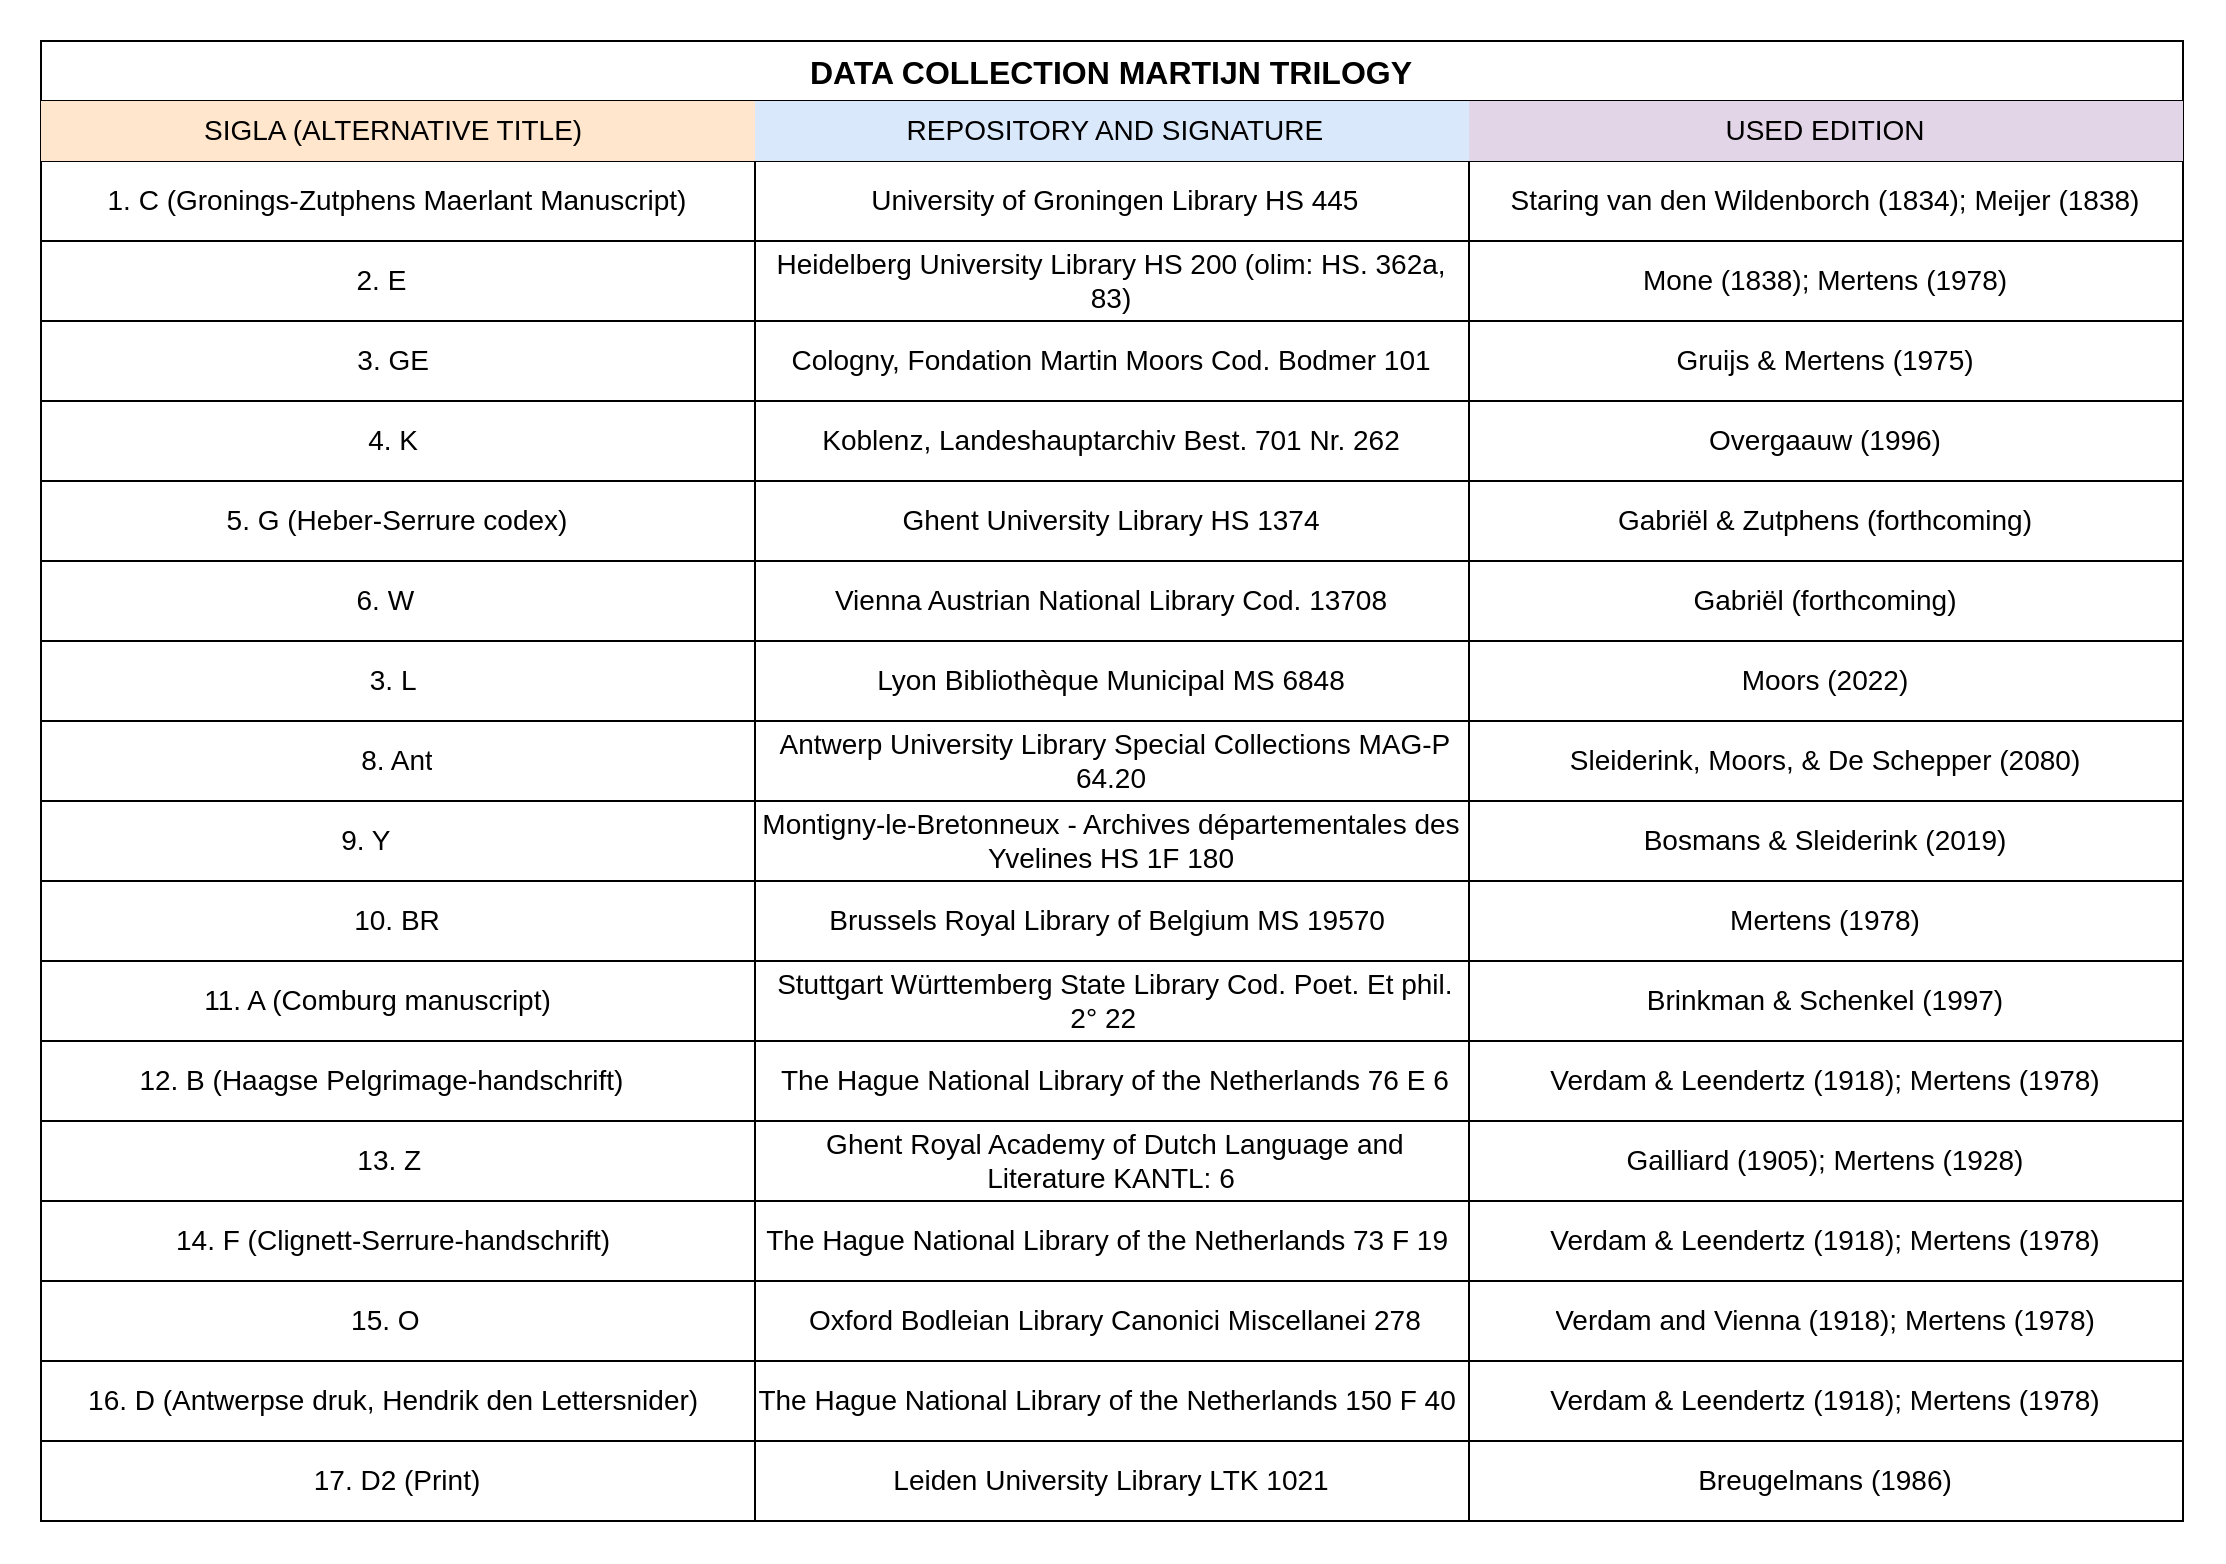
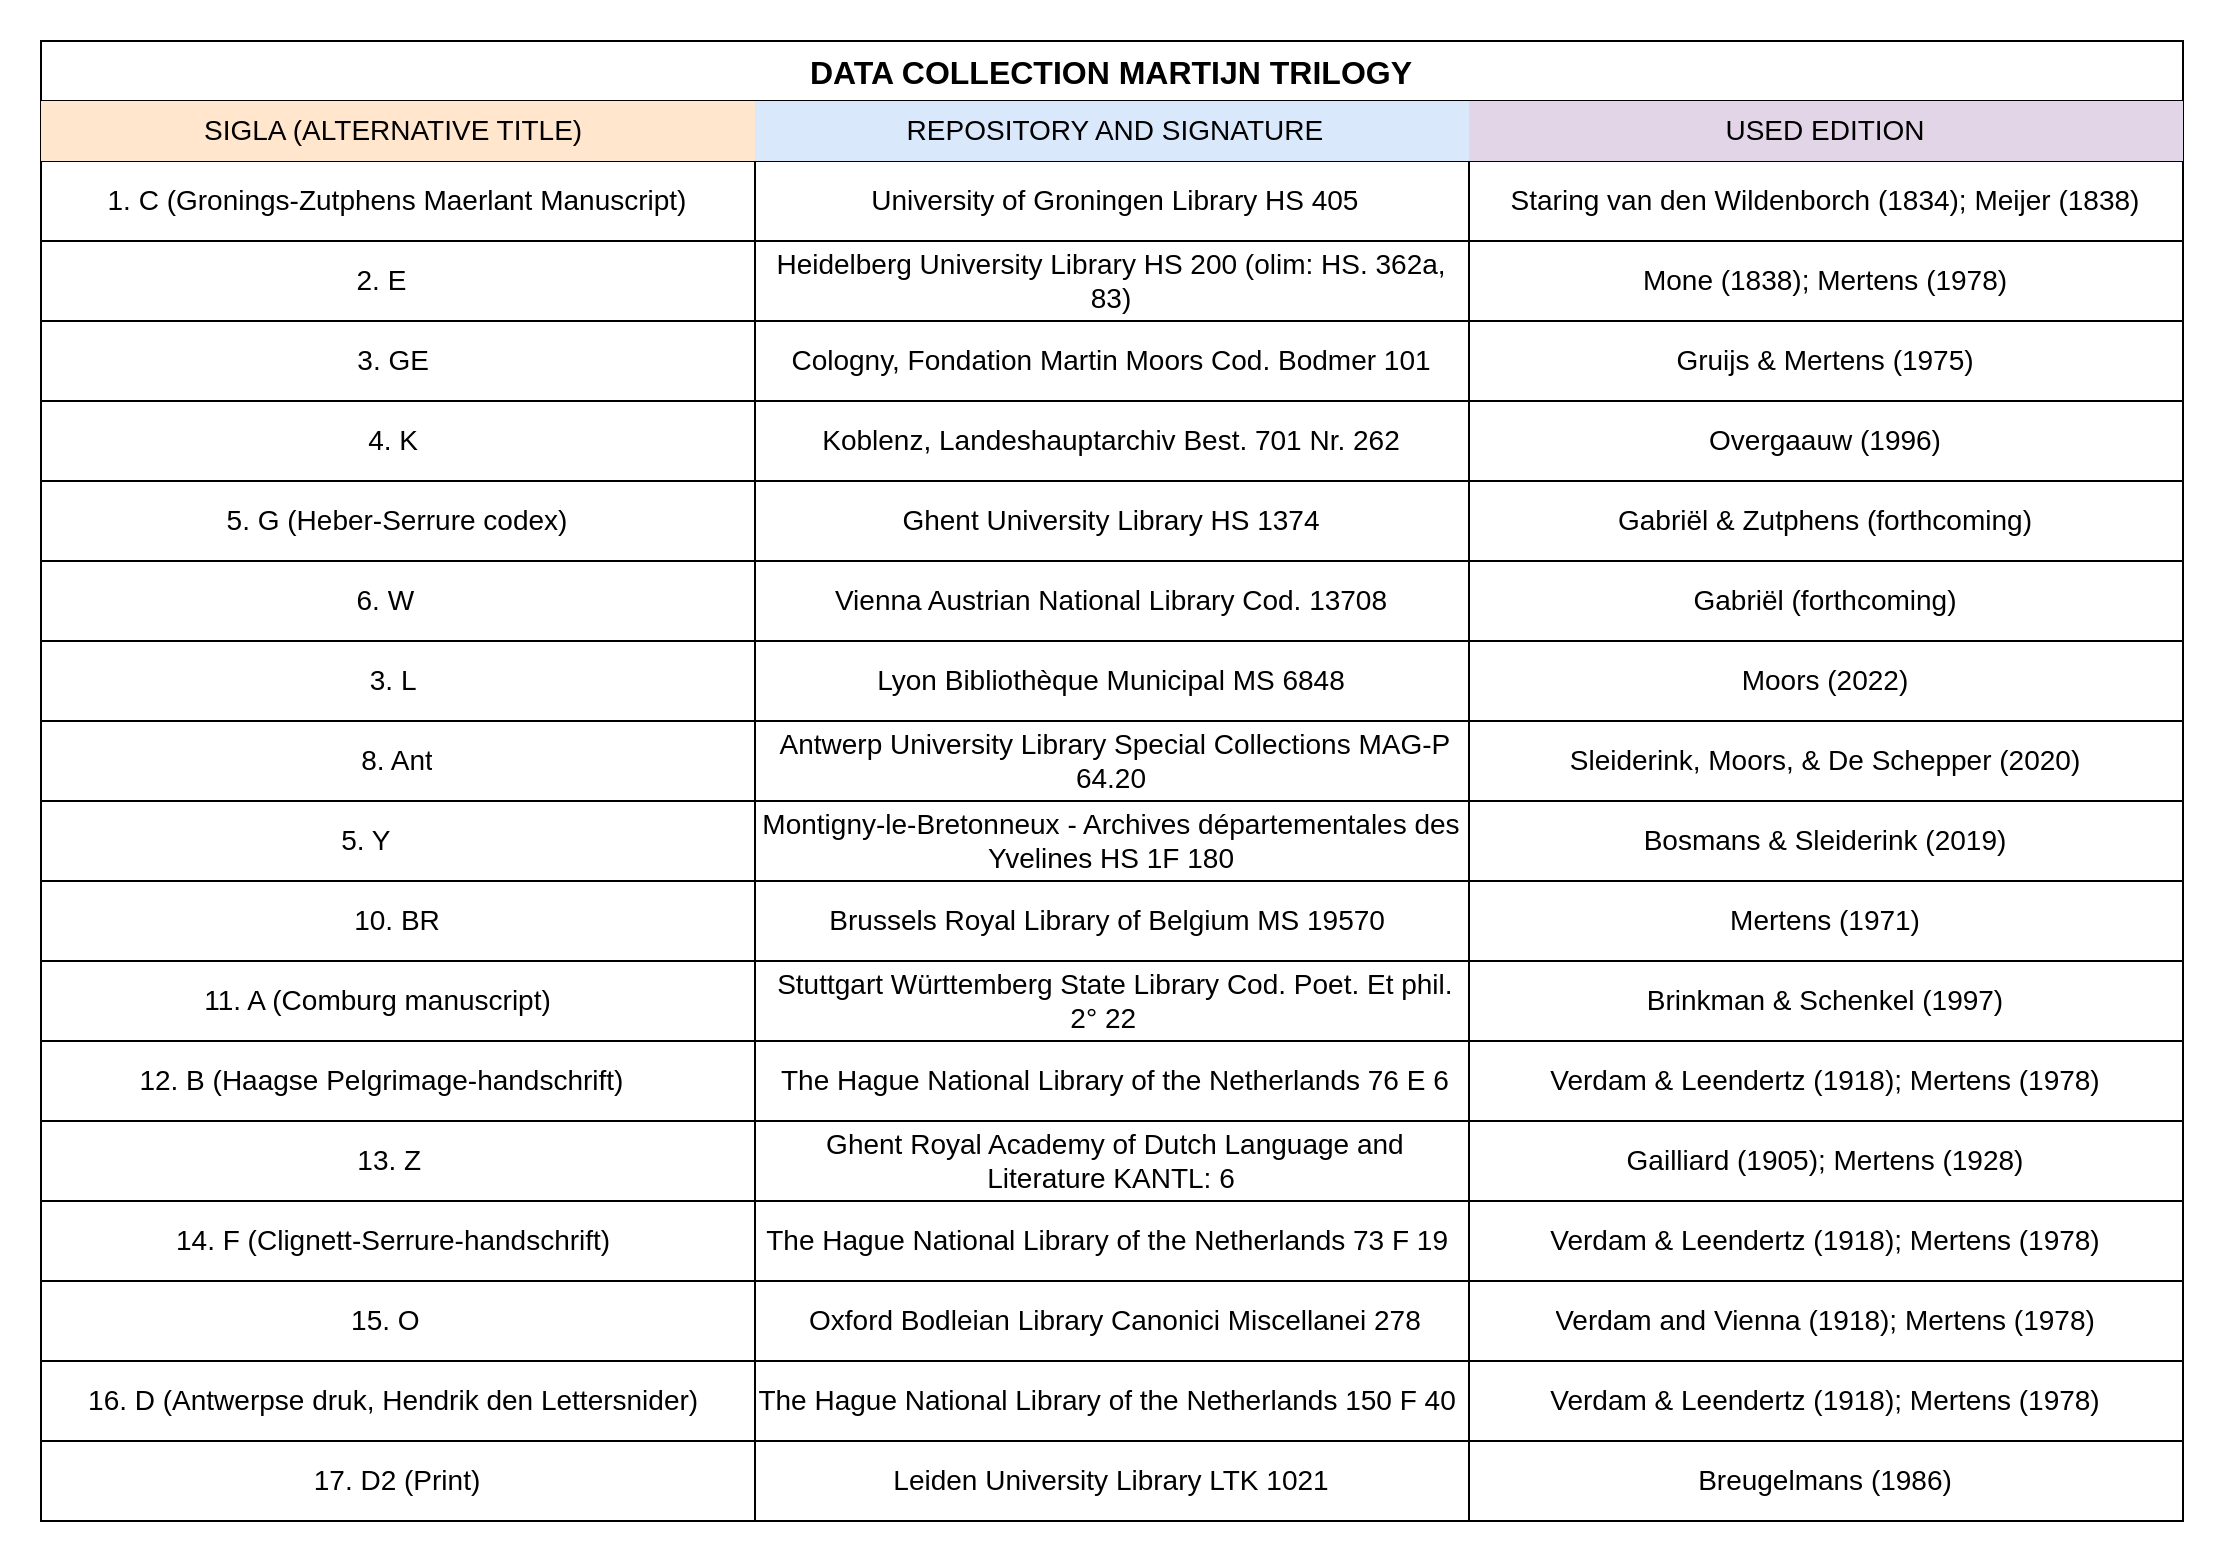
node "University of Groningen Library HS 445": label "University of Groningen Library HS 445" -> "University of Groningen Library HS 405"
node "Sleiderink, Moors, & De Schepper (2080)": label "Sleiderink, Moors, & De Schepper (2080)" -> "Sleiderink, Moors, & De Schepper (2020)"
node "9. Y": label "9. Y" -> "5. Y"
node "Mertens (1978)": label "Mertens (1978)" -> "Mertens (1971)"
